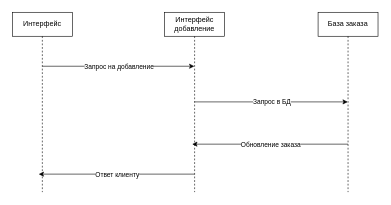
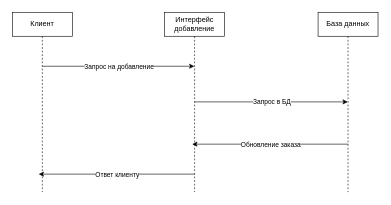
node "Интерфейс": label "Интерфейс" -> "Клиент"
node "База заказа": label "База заказа" -> "База данных"
